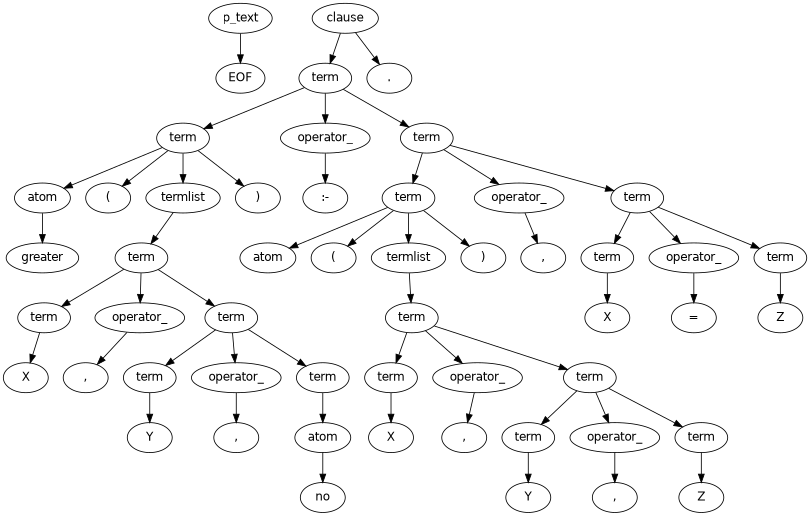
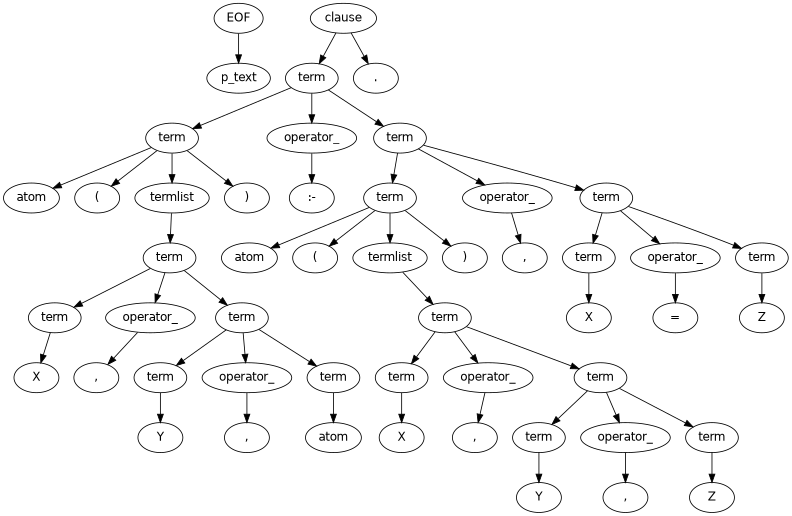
edge "p_text" -> "EOF": reversed
node "greater": removed
node "no": removed
